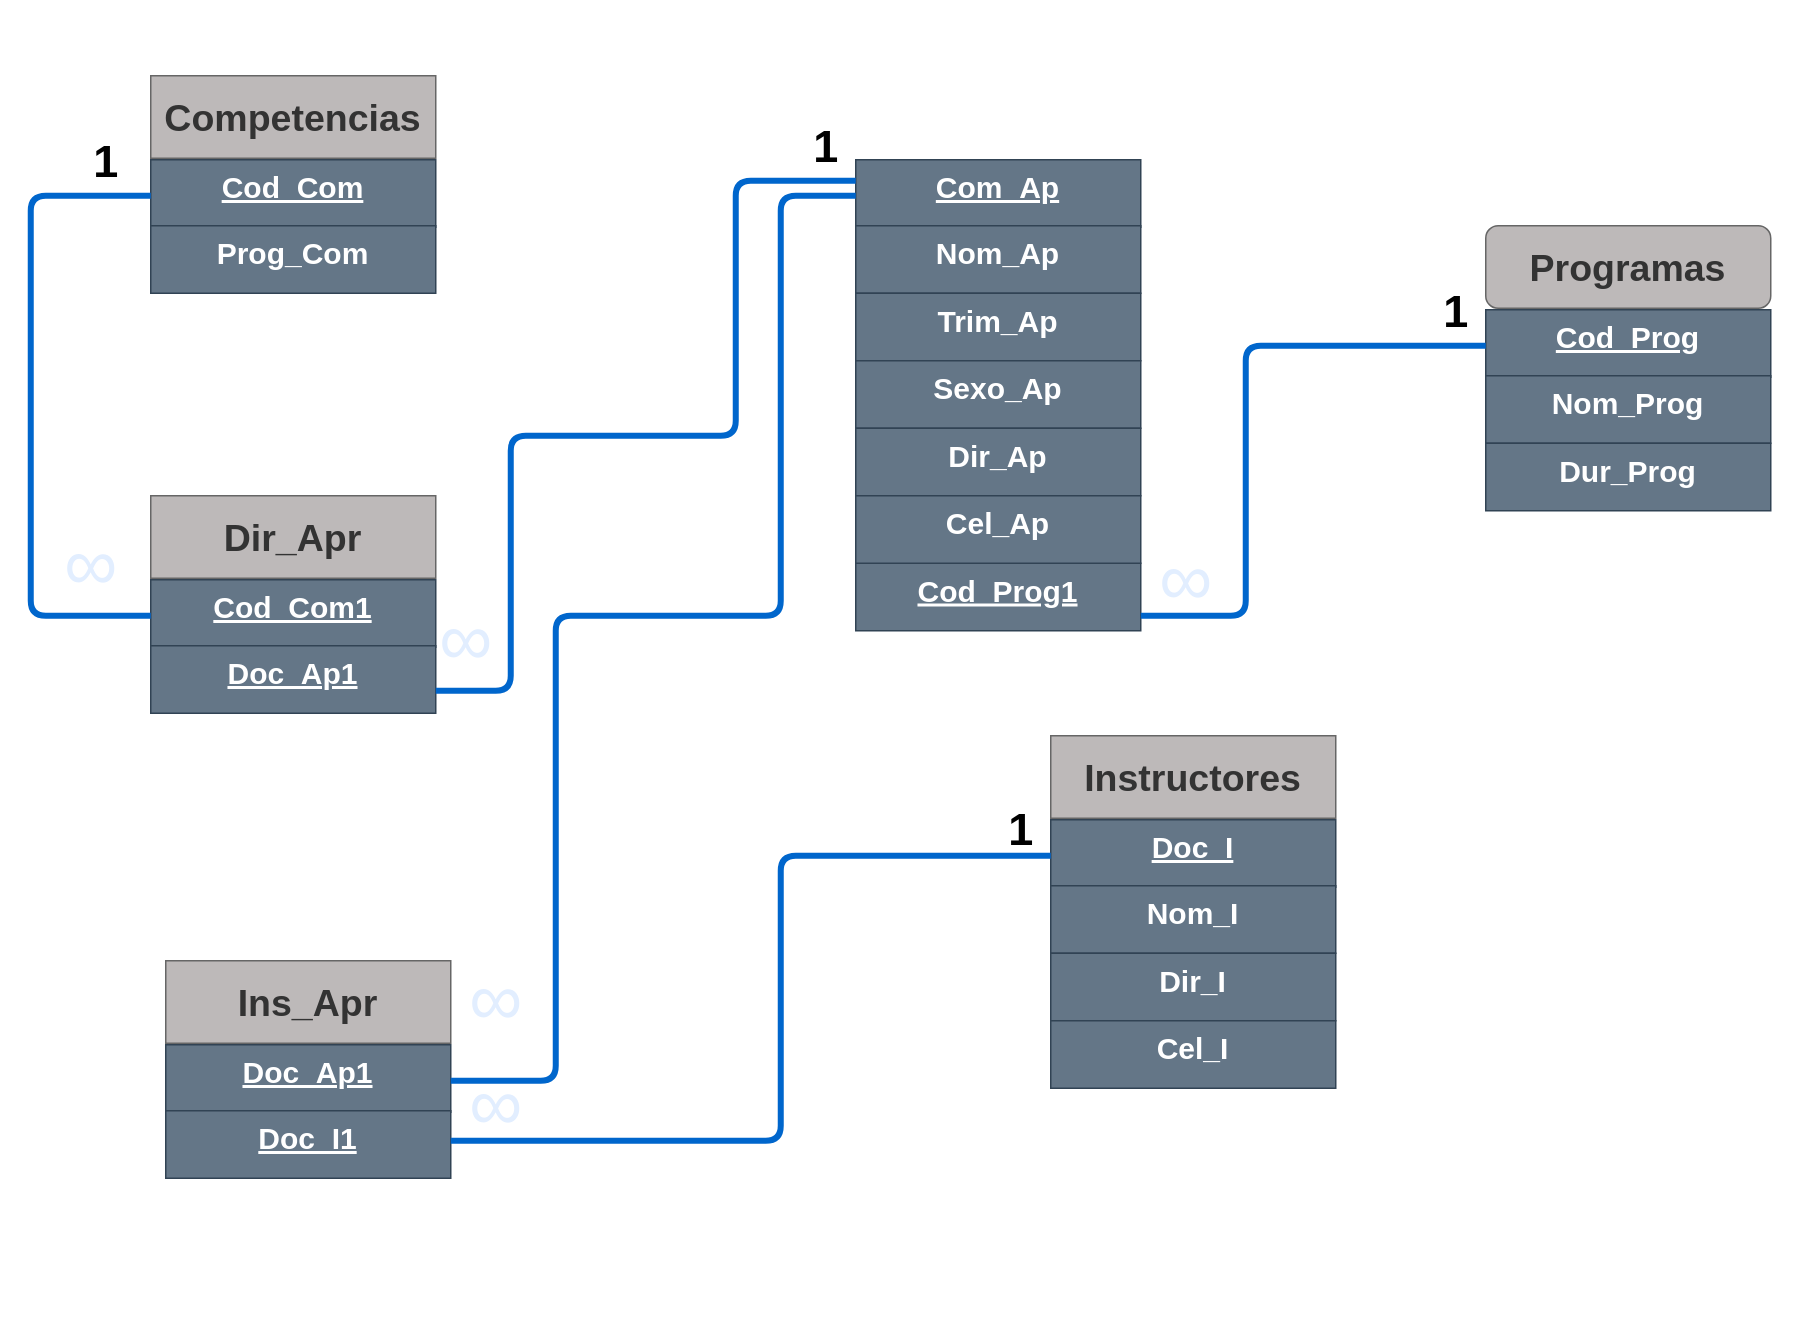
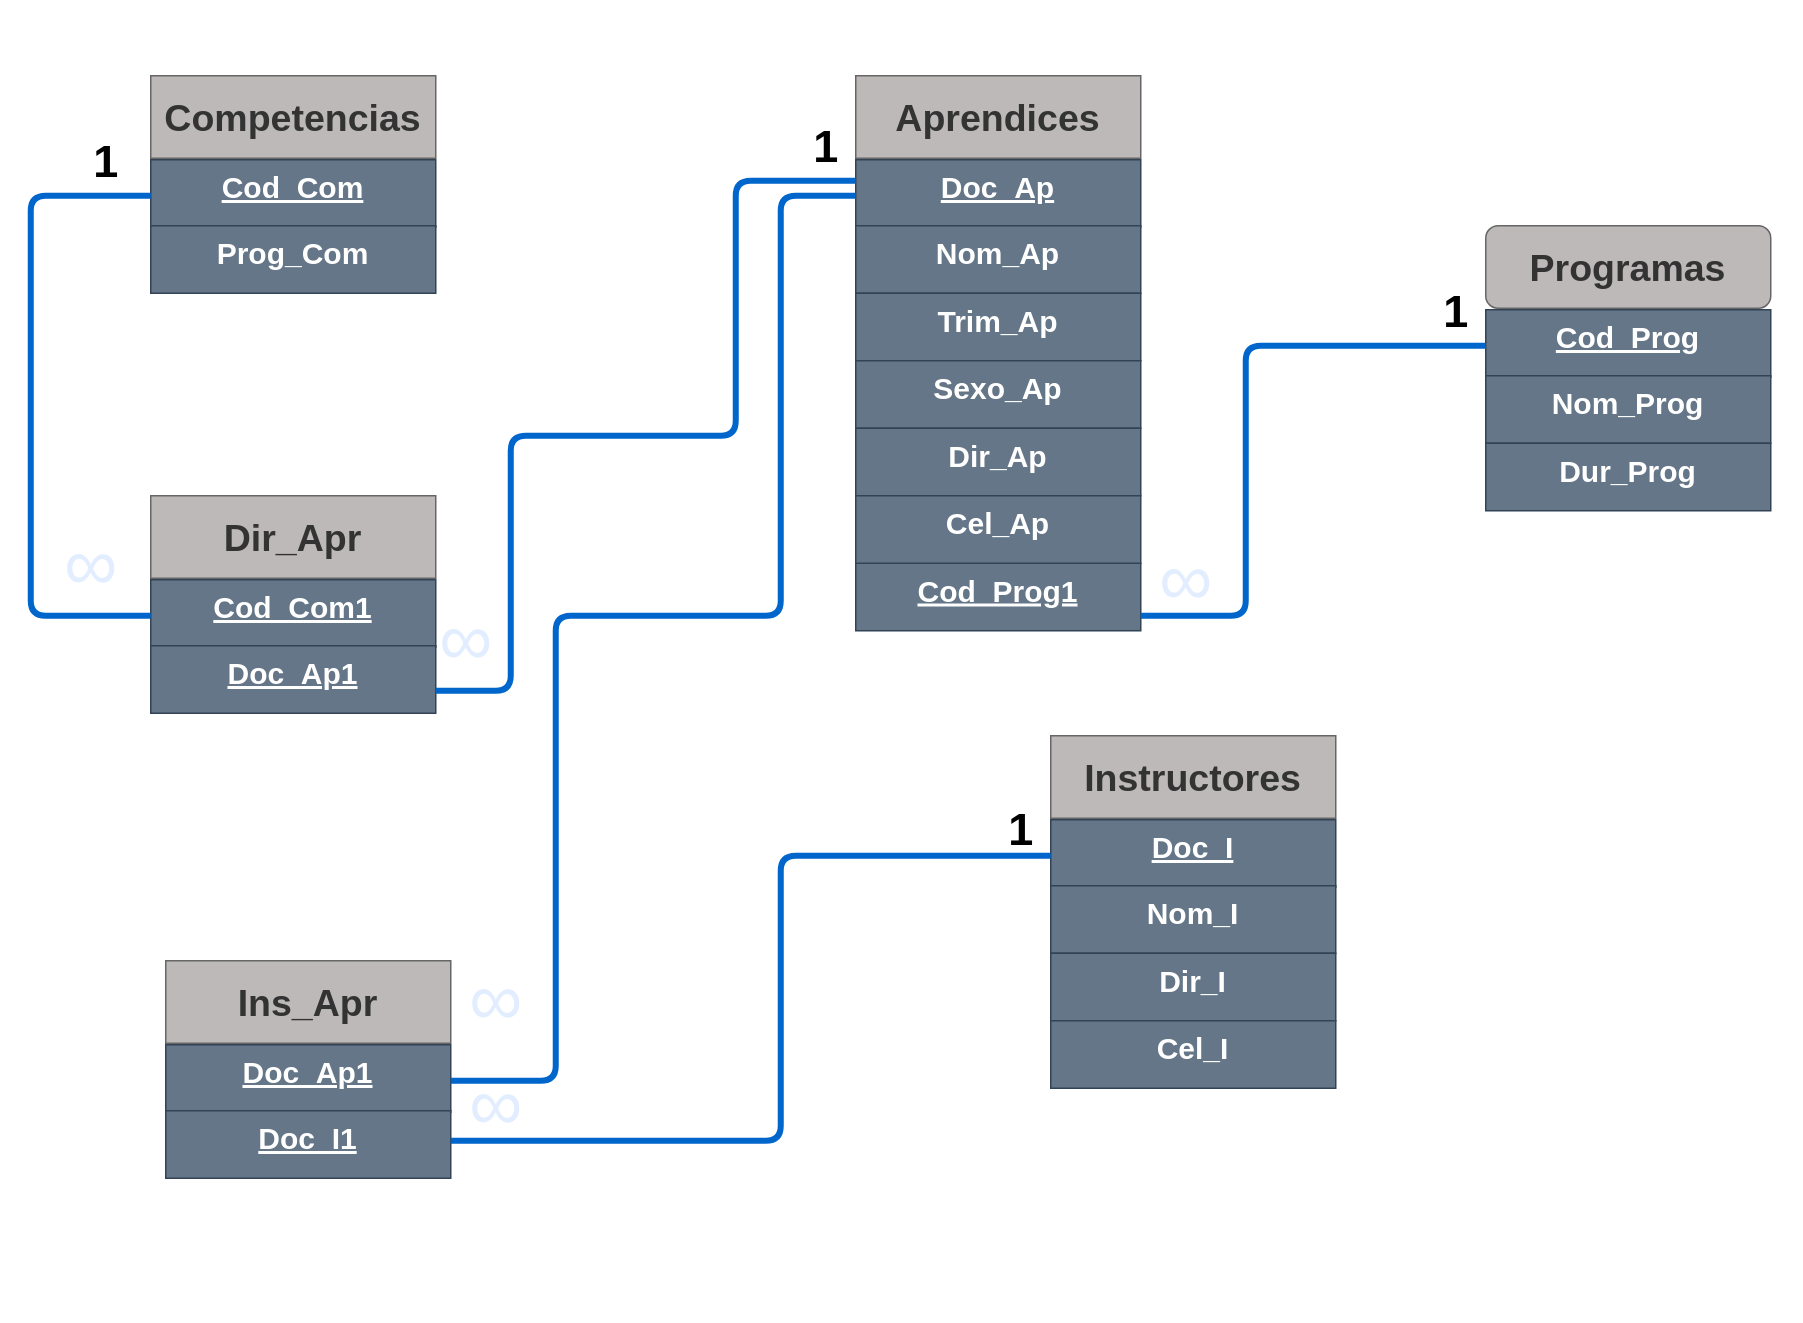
node "Aprendices": added
node "Com_Ap": label "Com_Ap" -> "Doc_Ap"
